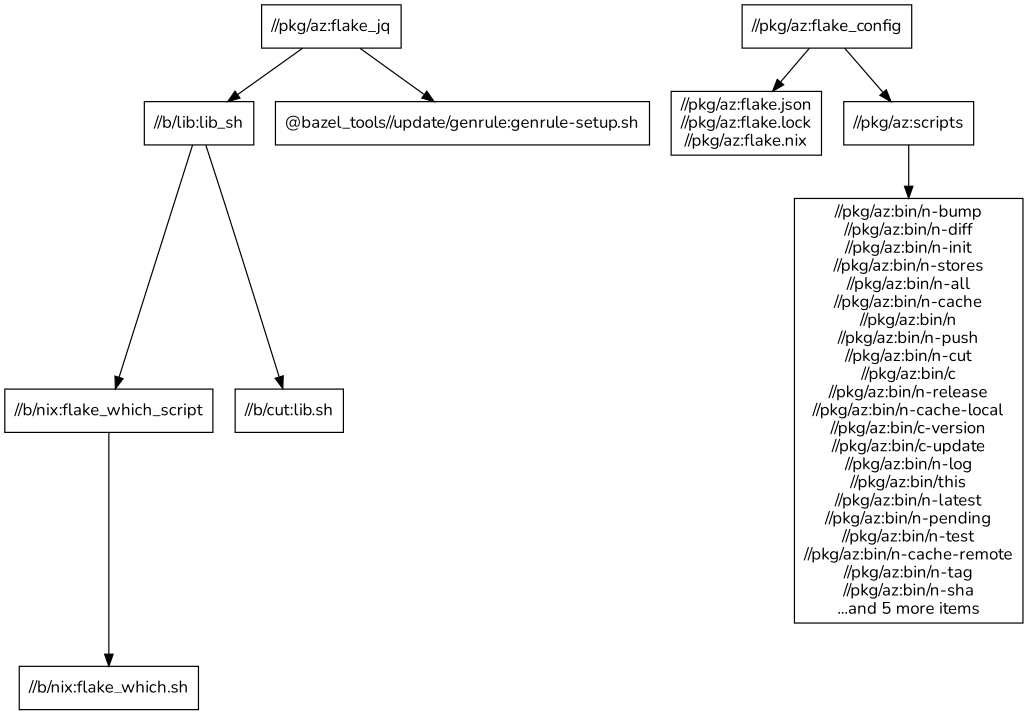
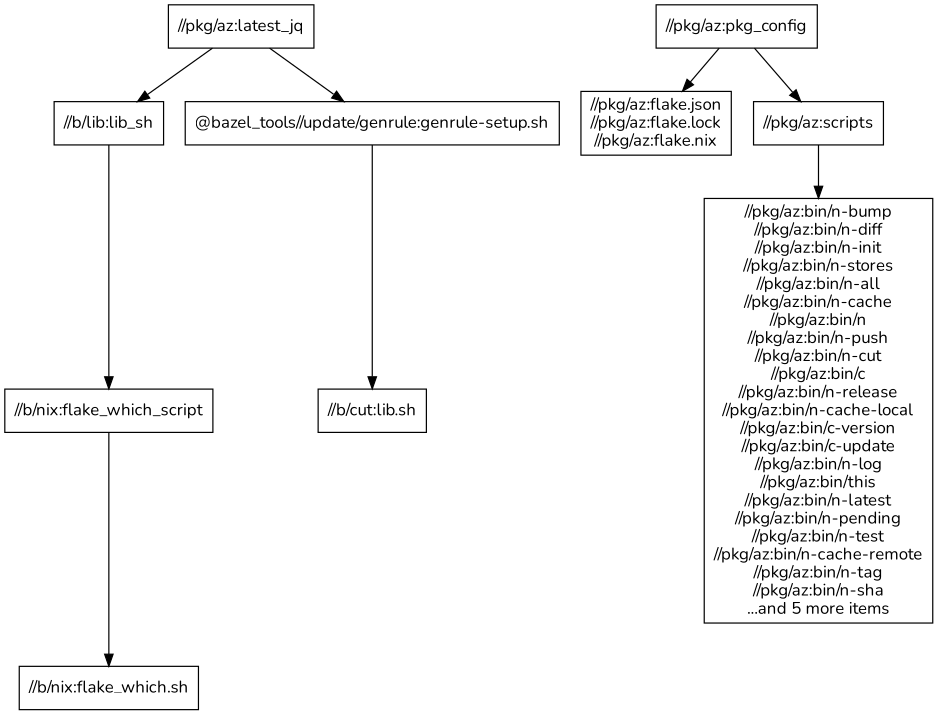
node "//pkg/az:flake_jq": label "//pkg/az:flake_jq" -> "//pkg/az:latest_jq"
node "//pkg/az:flake_config": label "//pkg/az:flake_config" -> "//pkg/az:pkg_config"
edge "//b/lib:lib_sh" -> "//b/cut:lib.sh": now "@bazel_tools//update/genrule:genrule-setup.sh" -> "//b/cut:lib.sh"
